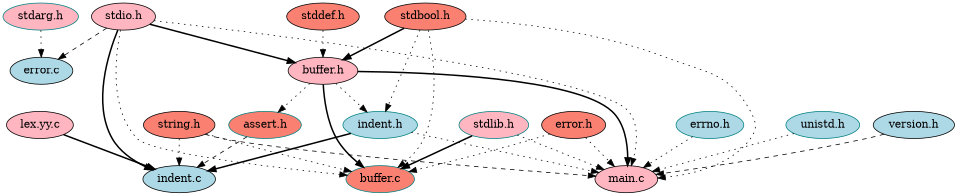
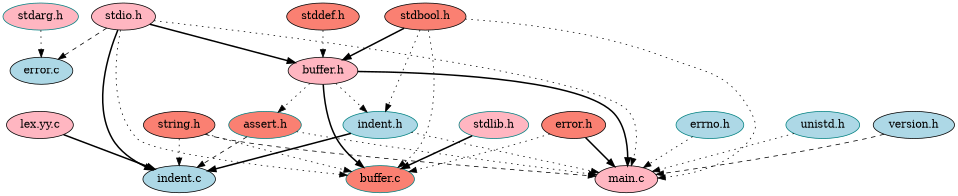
edge "error.h" -> "main.c": style dotted -> bold
edge "stdlib.h" -> "main.c": now "assert.h" -> "main.c"
